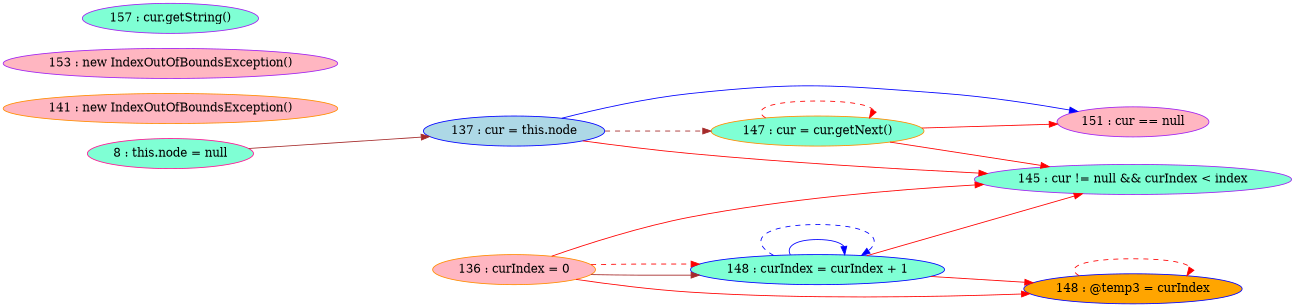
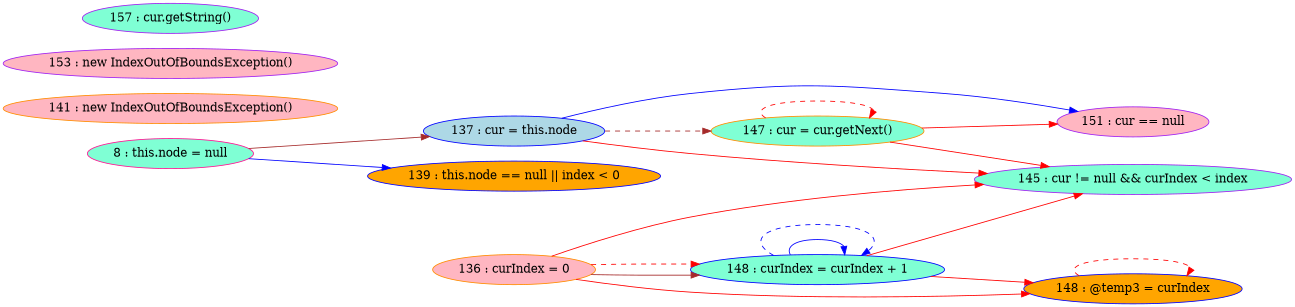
node "139 : this.node == null || index < 0": added
